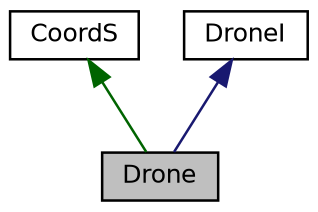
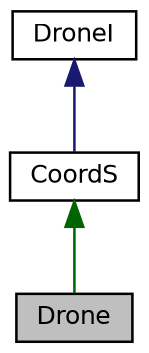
edge "Drone" -> "DroneI": now "CoordS" -> "DroneI"
